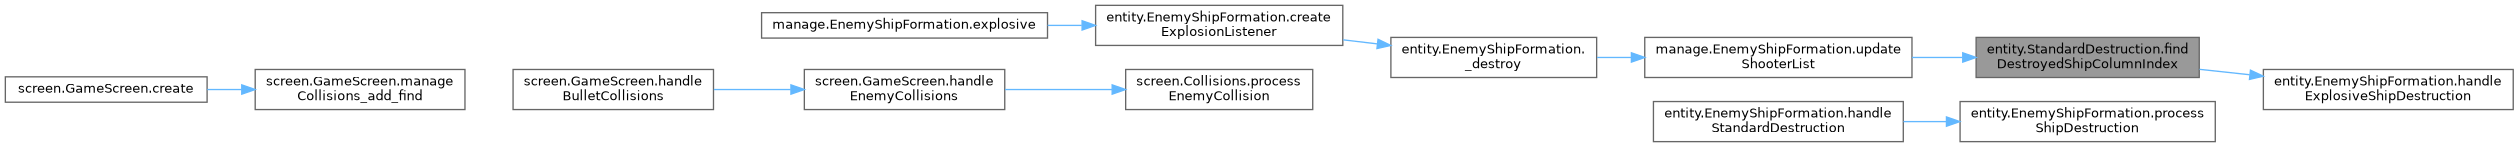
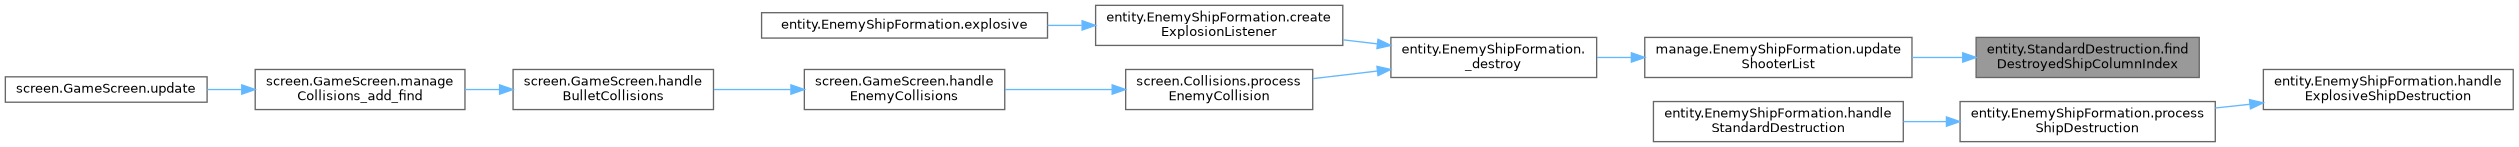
node "manage.EnemyShipFormation.explosive": label "manage.EnemyShipFormation.explosive" -> "entity.EnemyShipFormation.explosive"
edge "entity.StandardDestruction.find DestroyedShipColumnIndex" -> "entity.EnemyShipFormation.handle ExplosiveShipDestruction": now "entity.EnemyShipFormation.process ShipDestruction" -> "entity.EnemyShipFormation.handle ExplosiveShipDestruction"
edge "screen.Collisions.process EnemyCollision" -> "entity.EnemyShipFormation. _destroy": added
node "screen.GameScreen.create": label "screen.GameScreen.create" -> "screen.GameScreen.update"
edge "screen.GameScreen.manage Collisions_add_find" -> "screen.GameScreen.handle BulletCollisions": added
